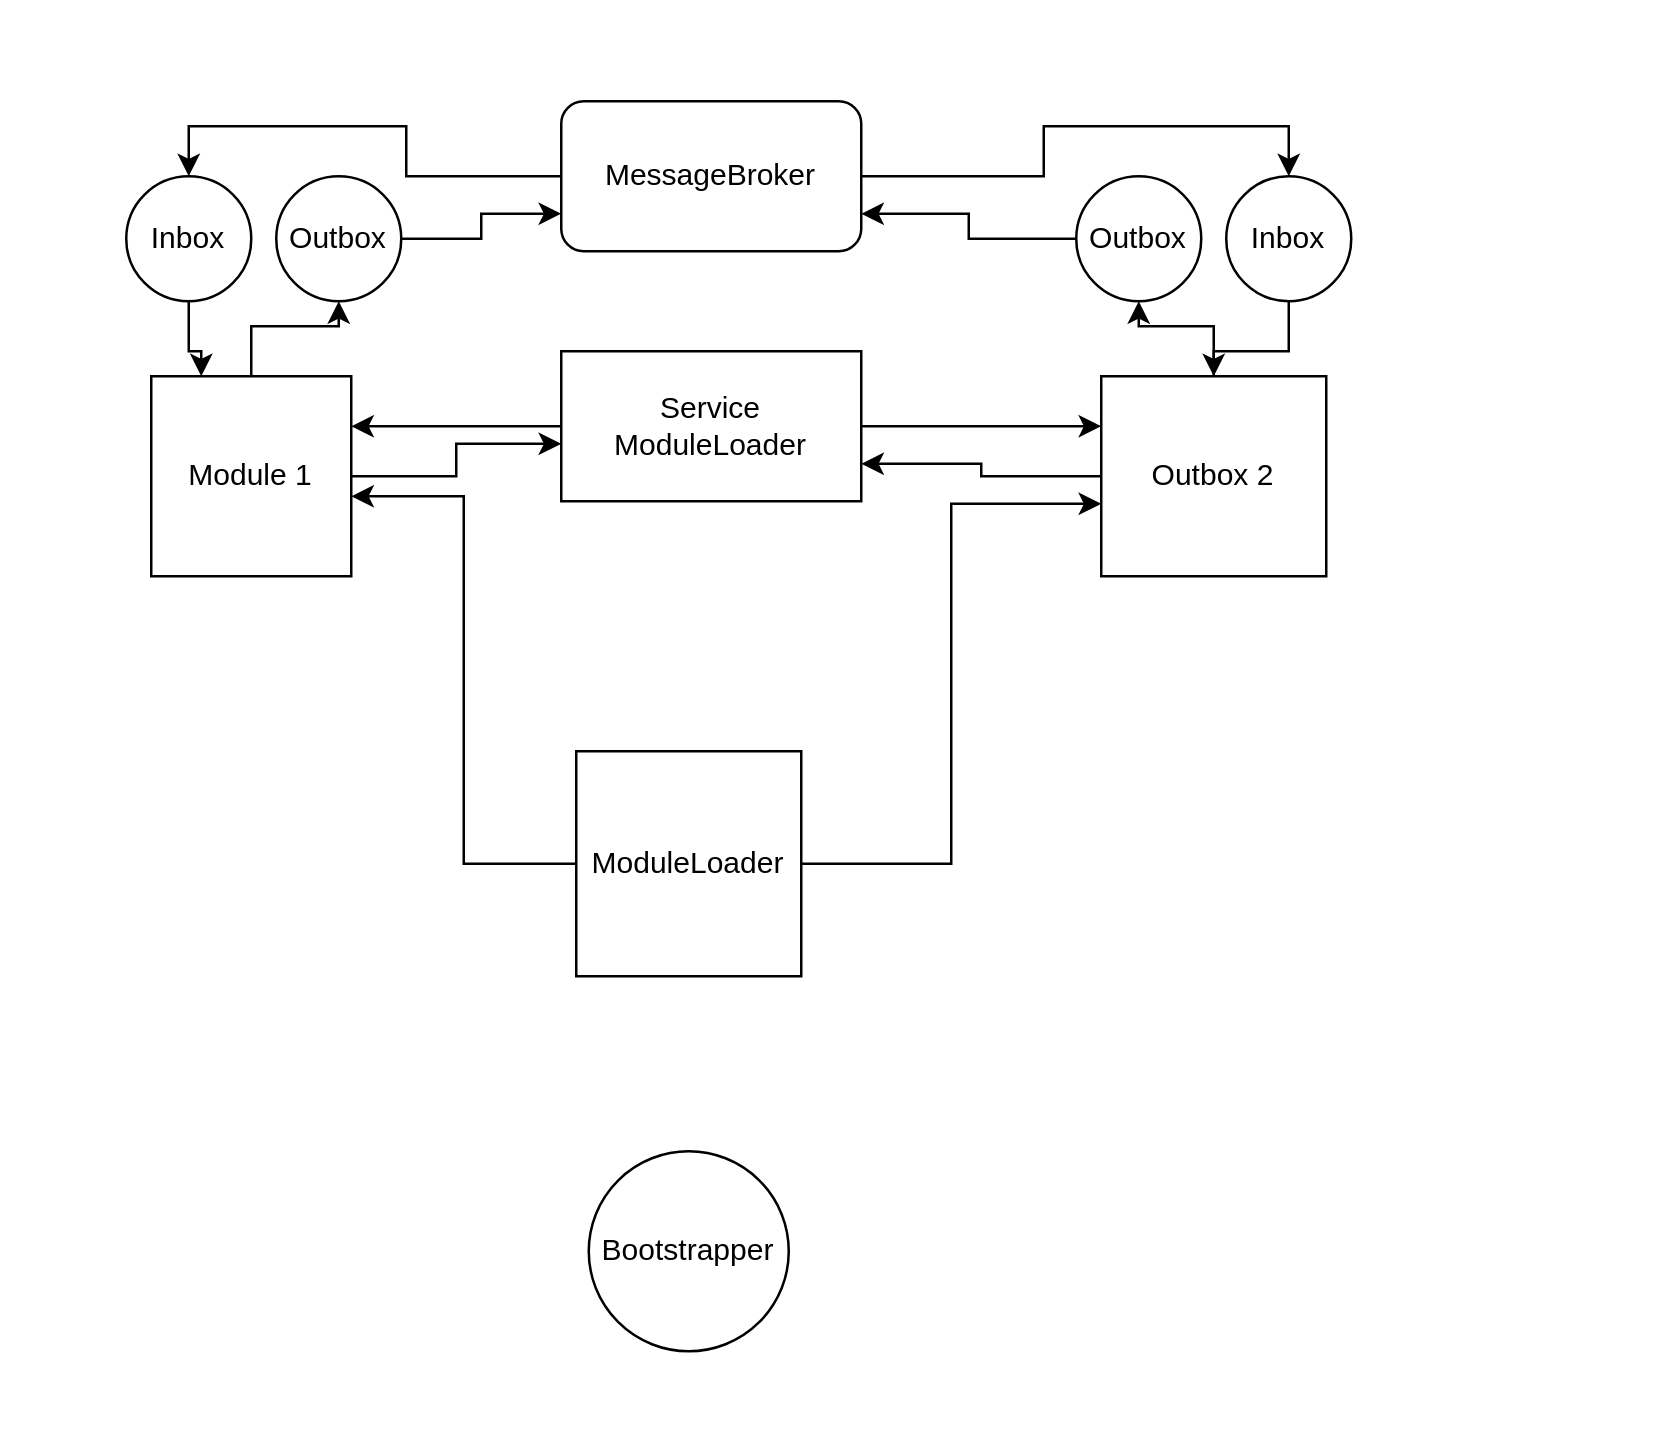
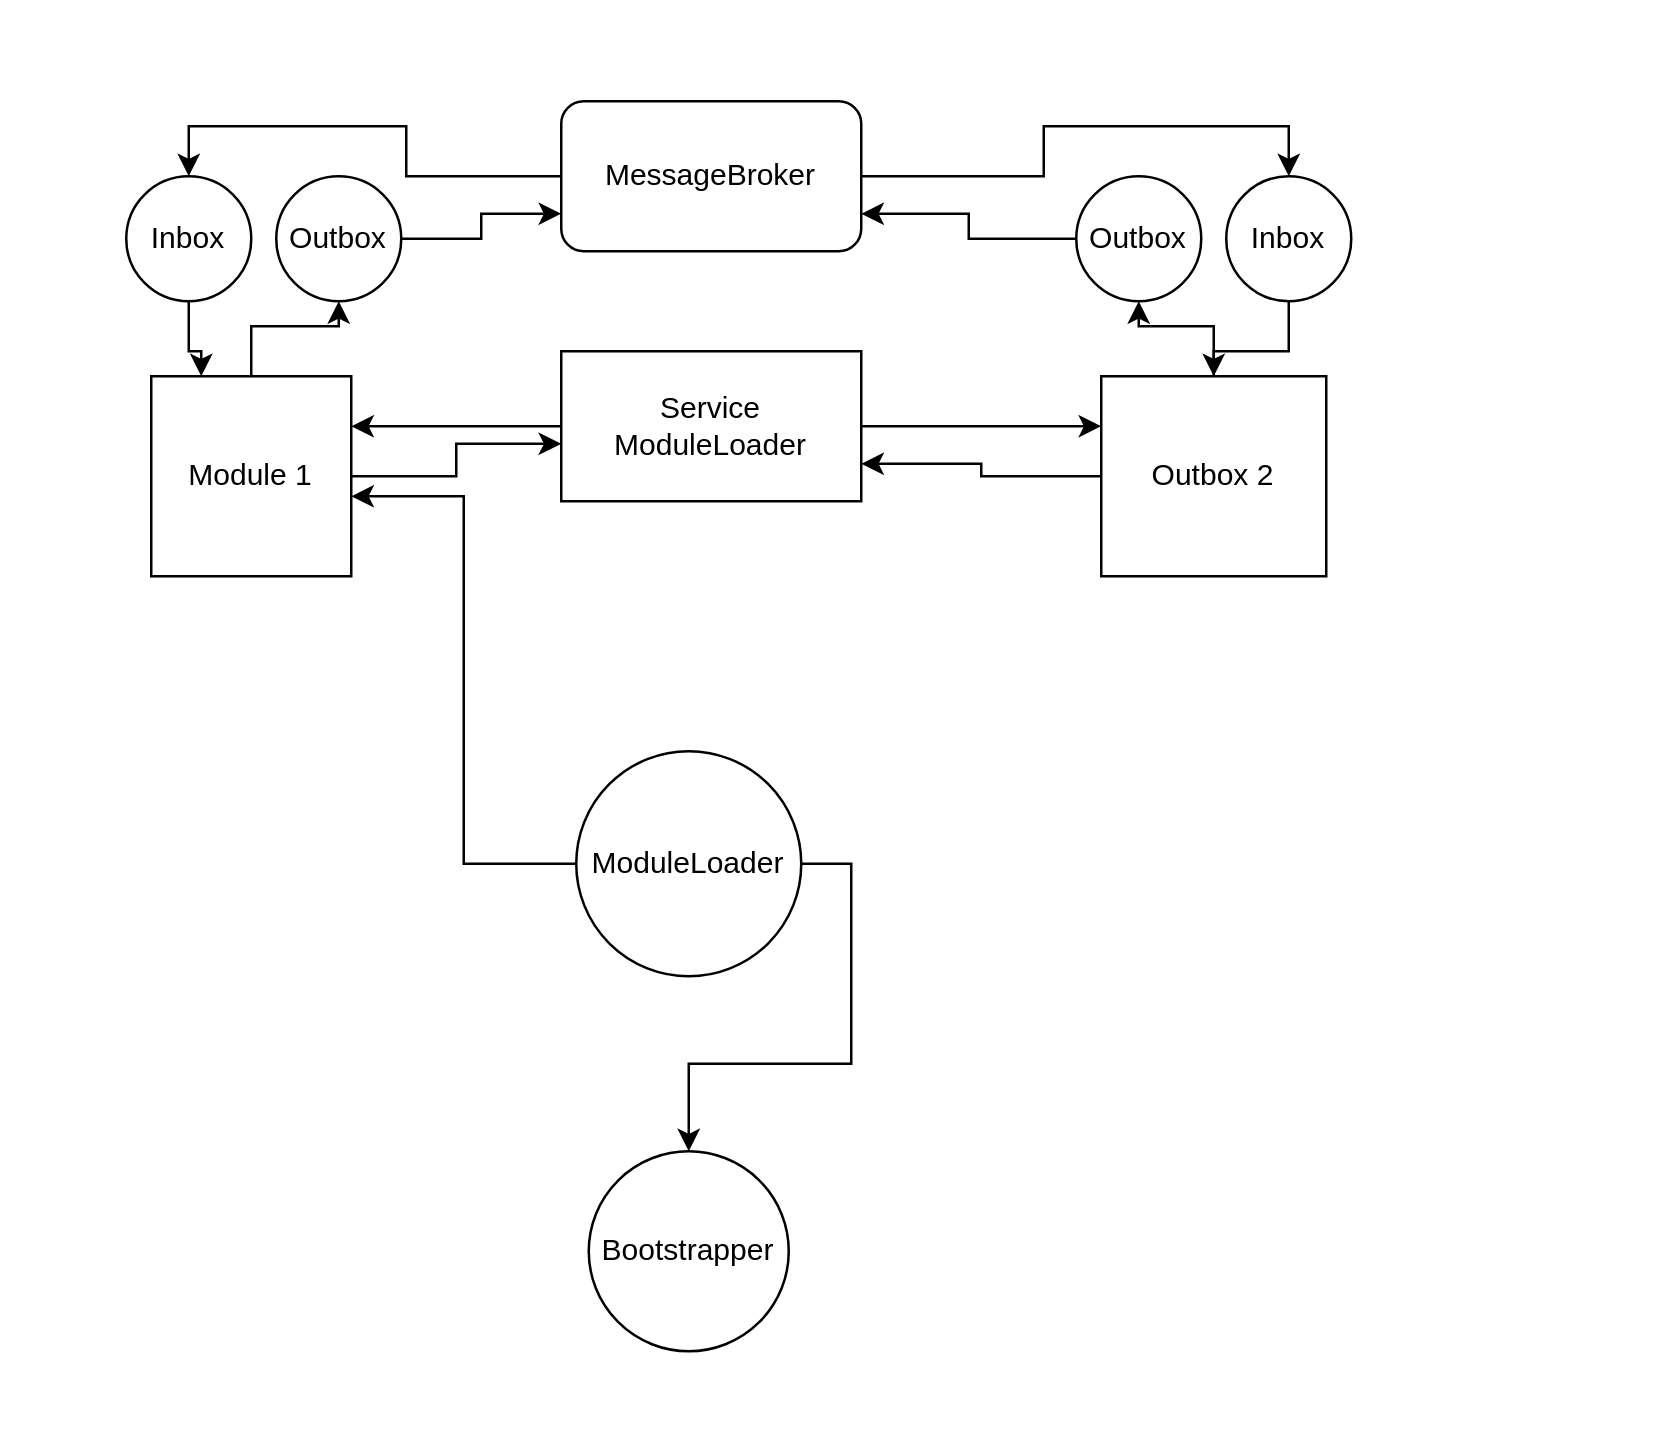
edge "ModuleLoader" -> "Outbox 2": now "ModuleLoader" -> "Bootstrapper"
node "ModuleLoader": shape rectangle -> ellipse
